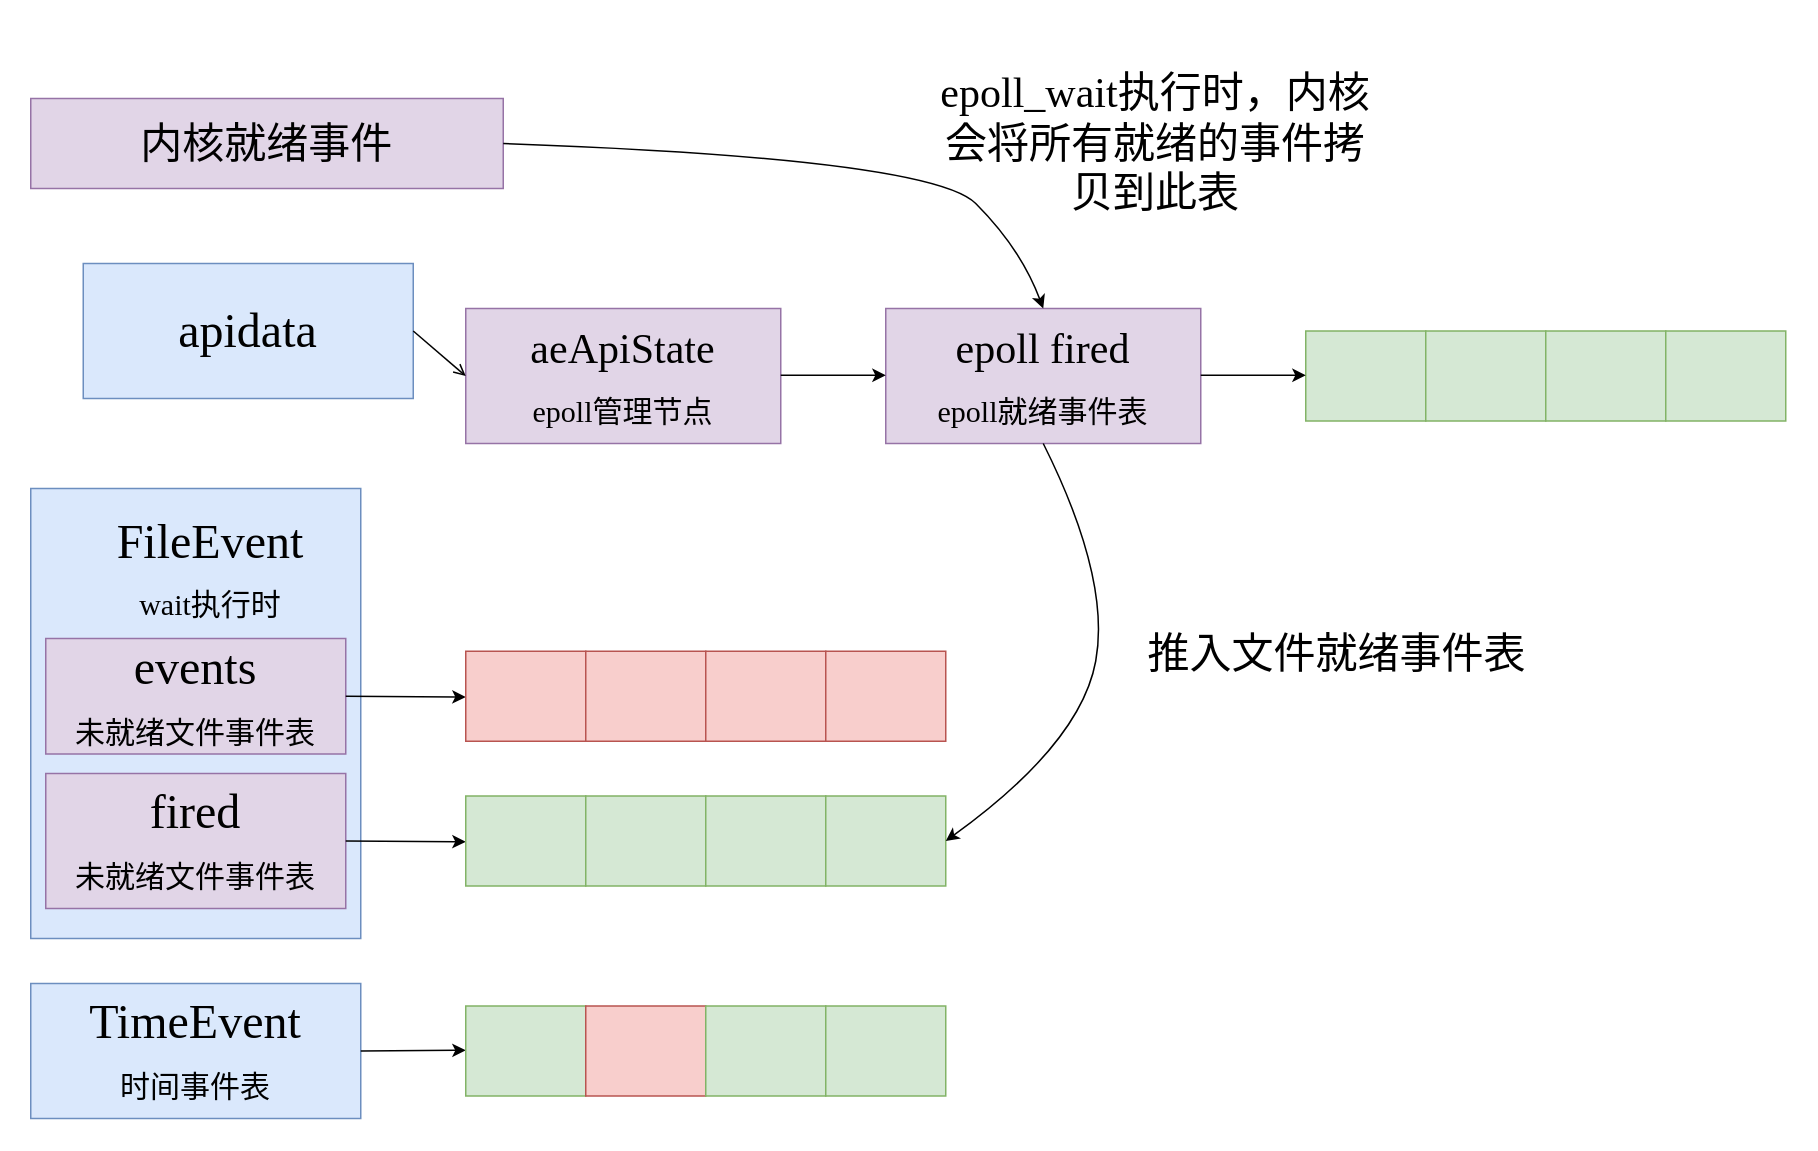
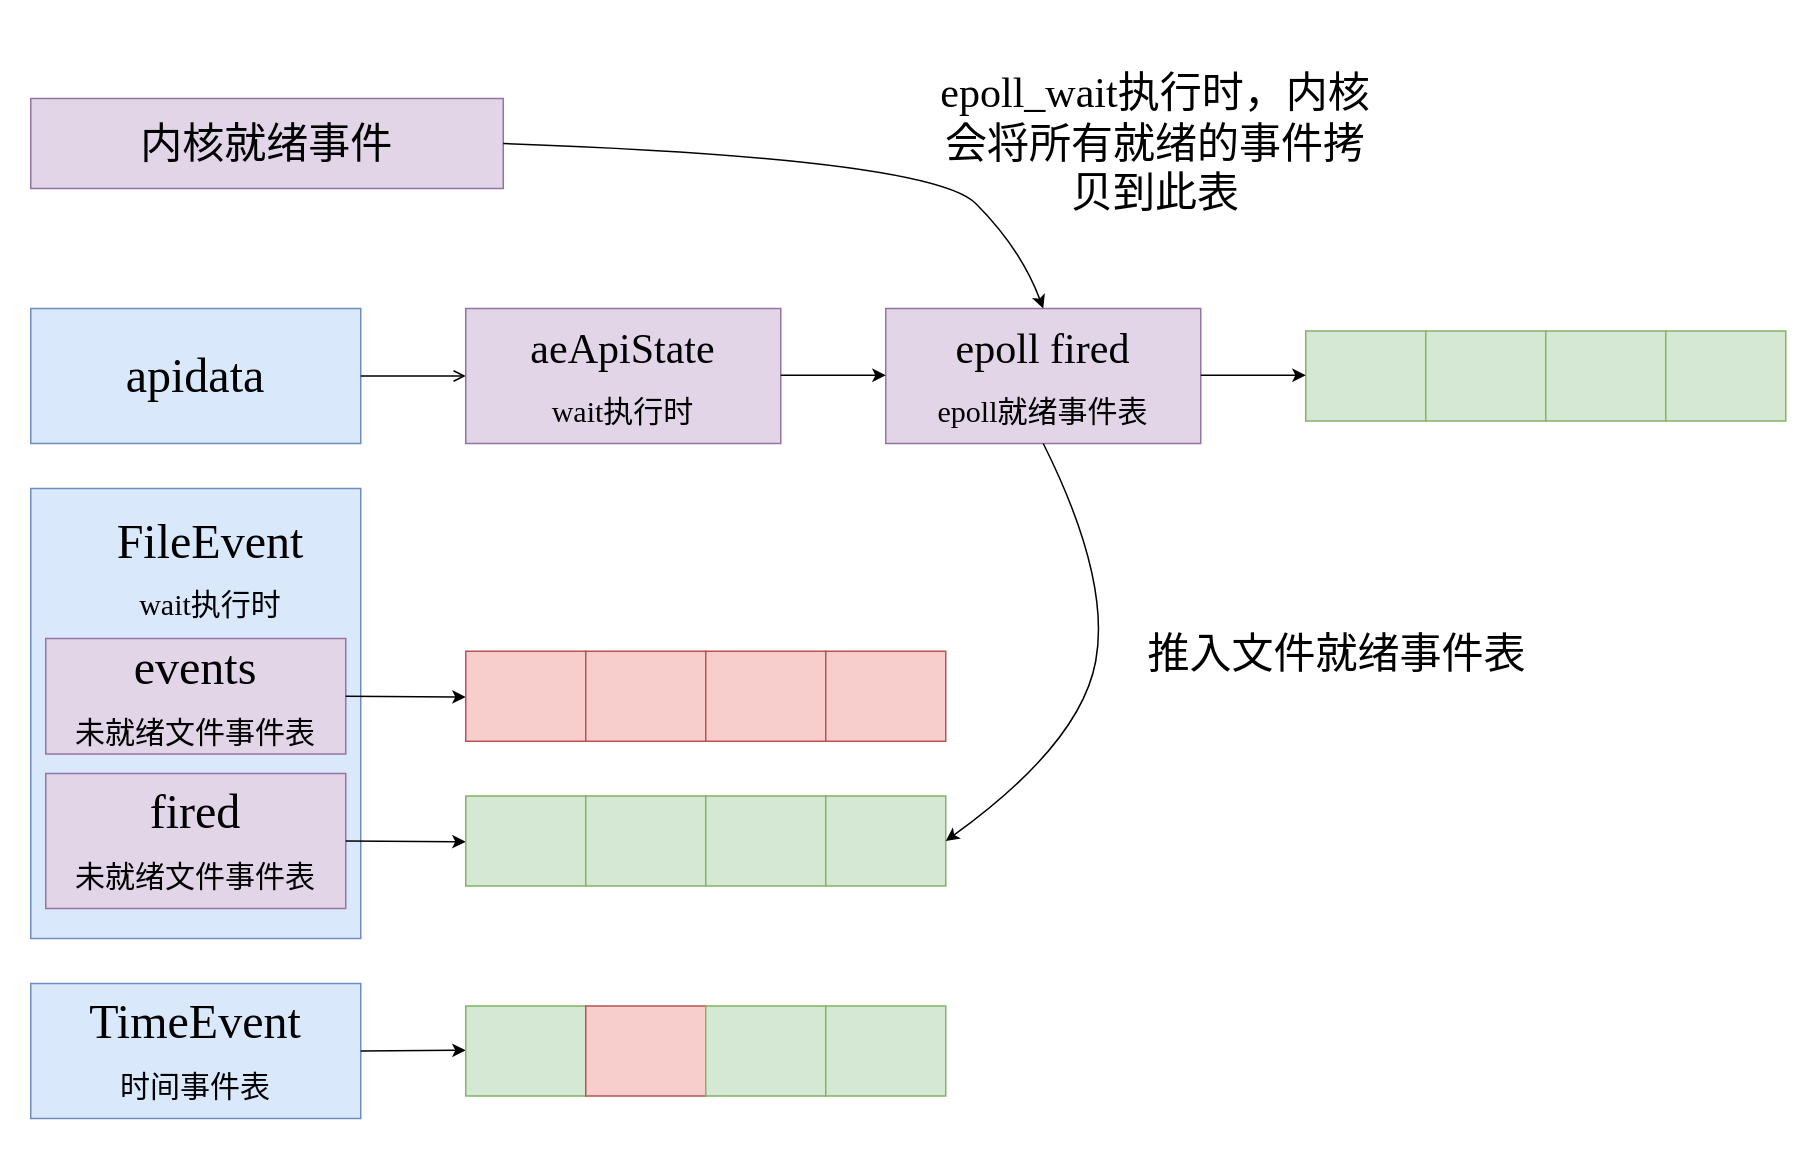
node "apidata": moved (248, 331) -> (196, 376)
node "aeApiState epoll管理节点": label "aeApiState epoll管理节点" -> "aeApiState wait执行时"
